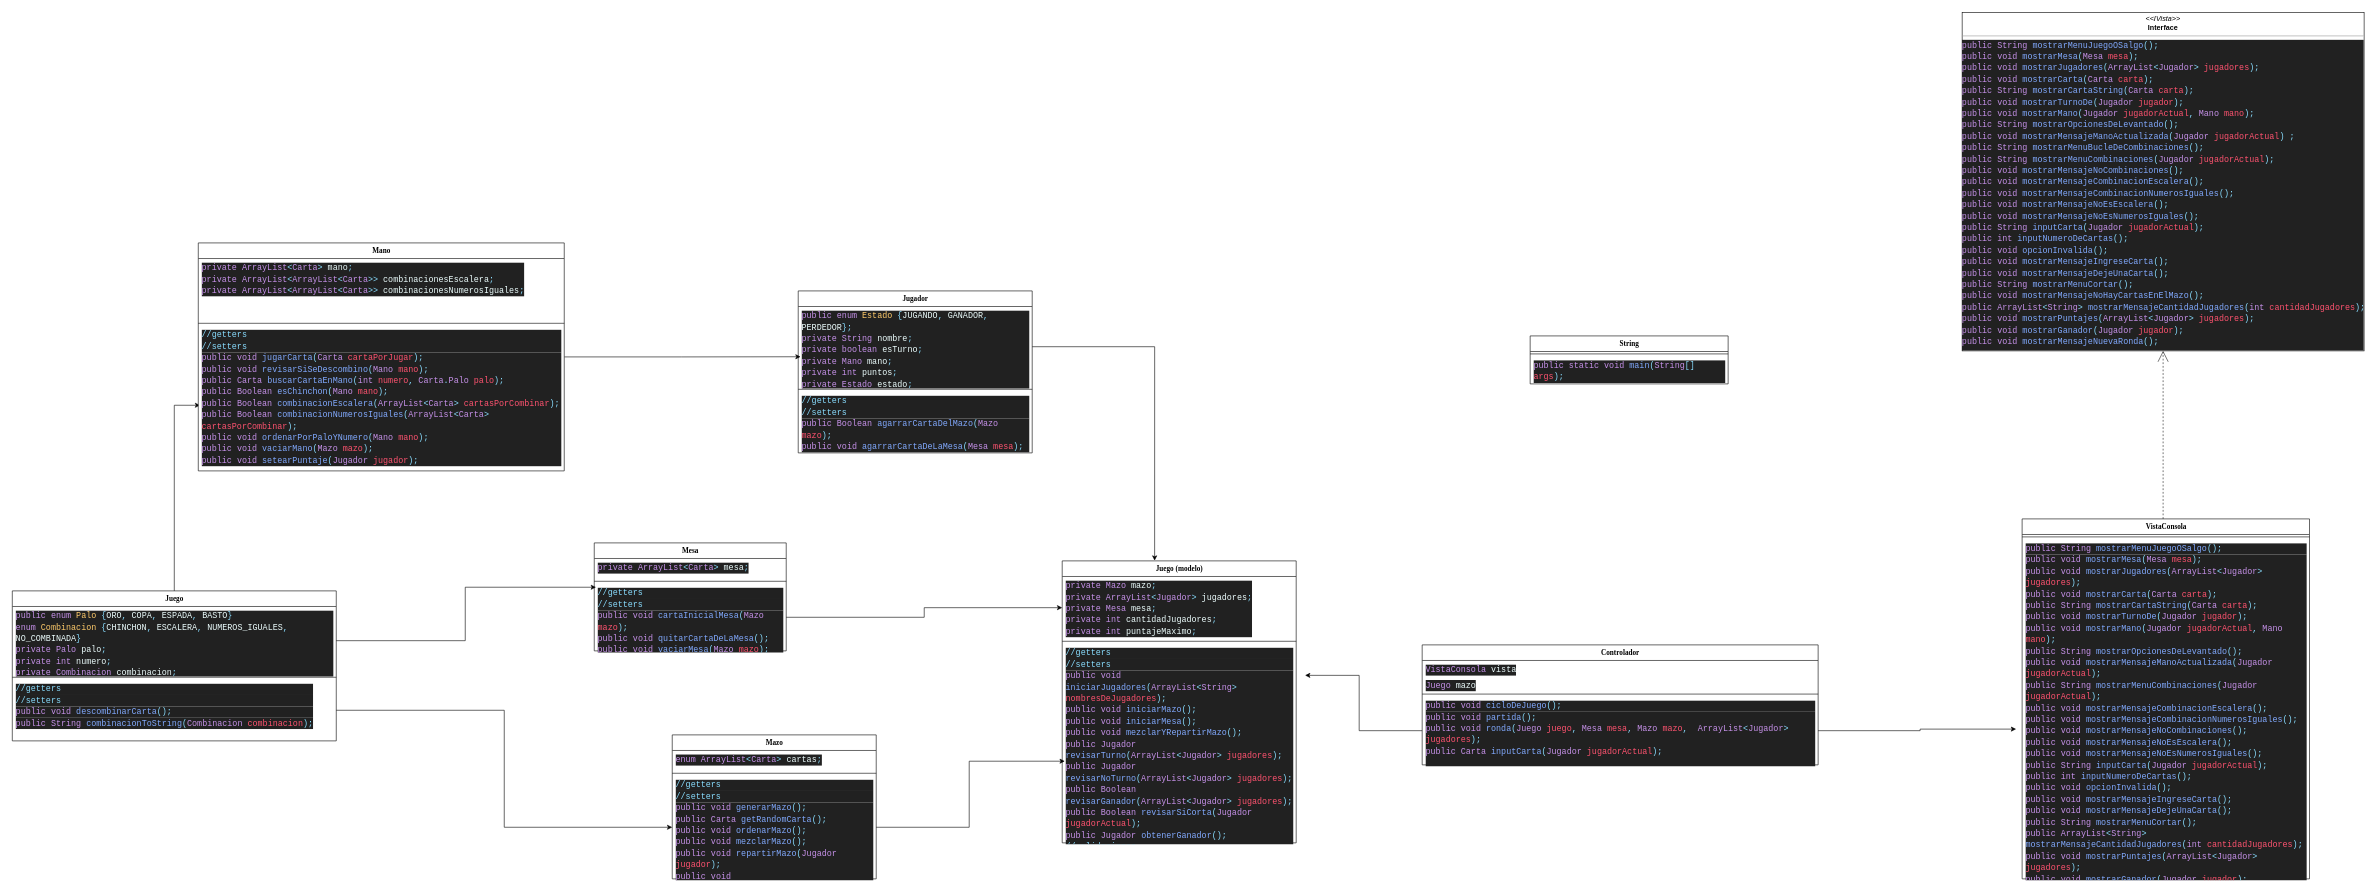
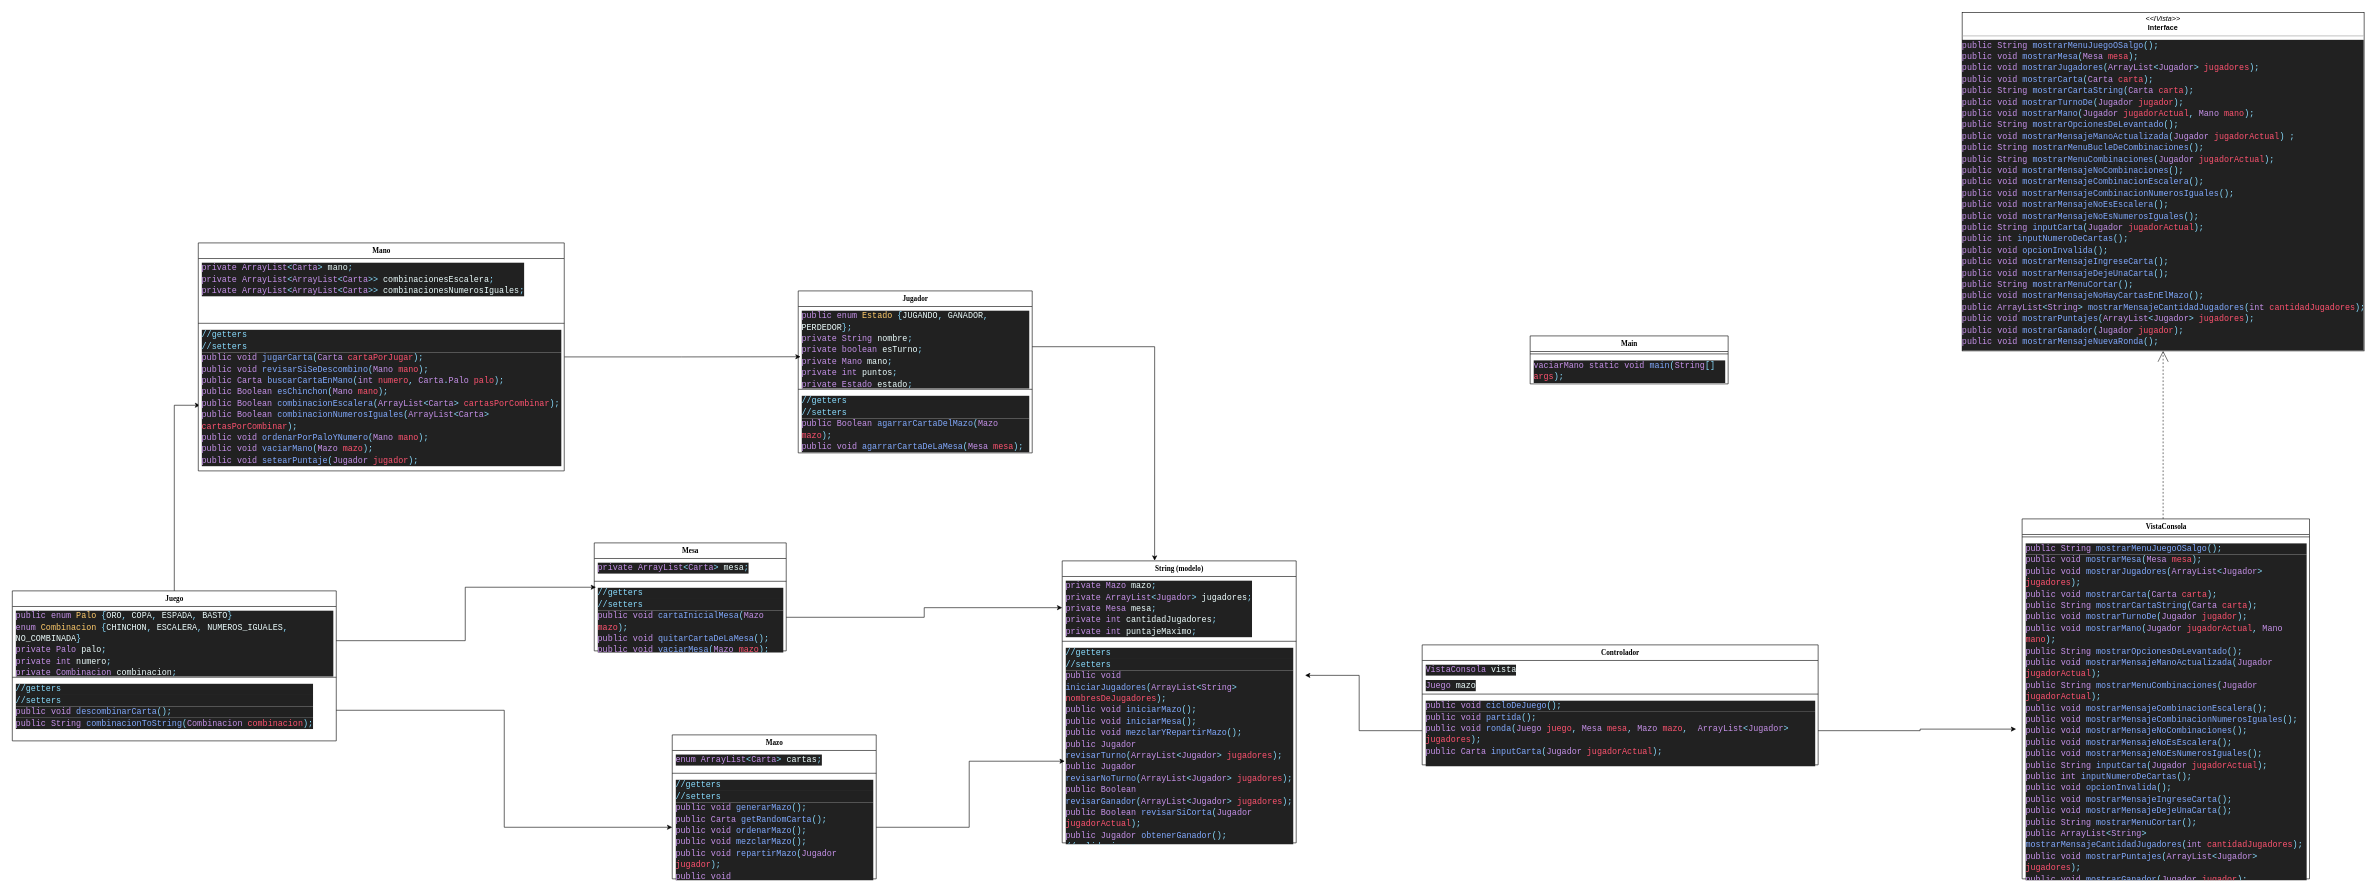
node "String": label "String" -> "Main"
node "public static void main(String[] args);": label "public static void main(String[] args);" -> "vaciarMano static void main(String[] args);"
node "Juego (modelo)": label "Juego (modelo)" -> "String (modelo)"
